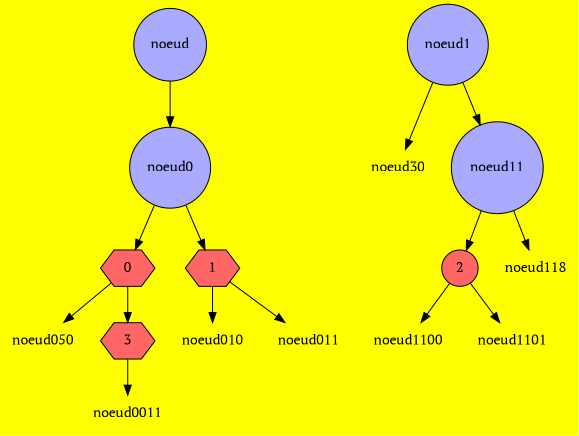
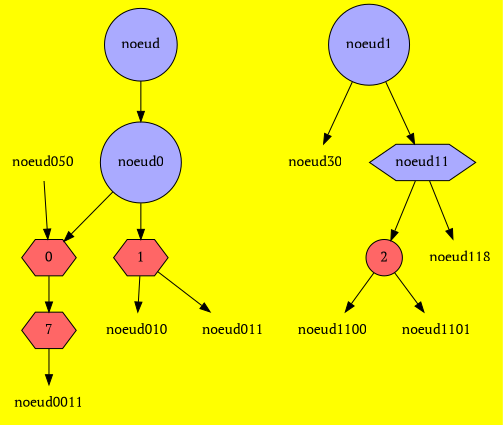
node "noeud11": shape circle -> hexagon
edge "0" -> "noeud050": reversed
node "3": label "3" -> "7"
